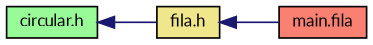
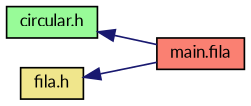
edge "fila.h" -> "circular.h": now "main.fila" -> "circular.h"
